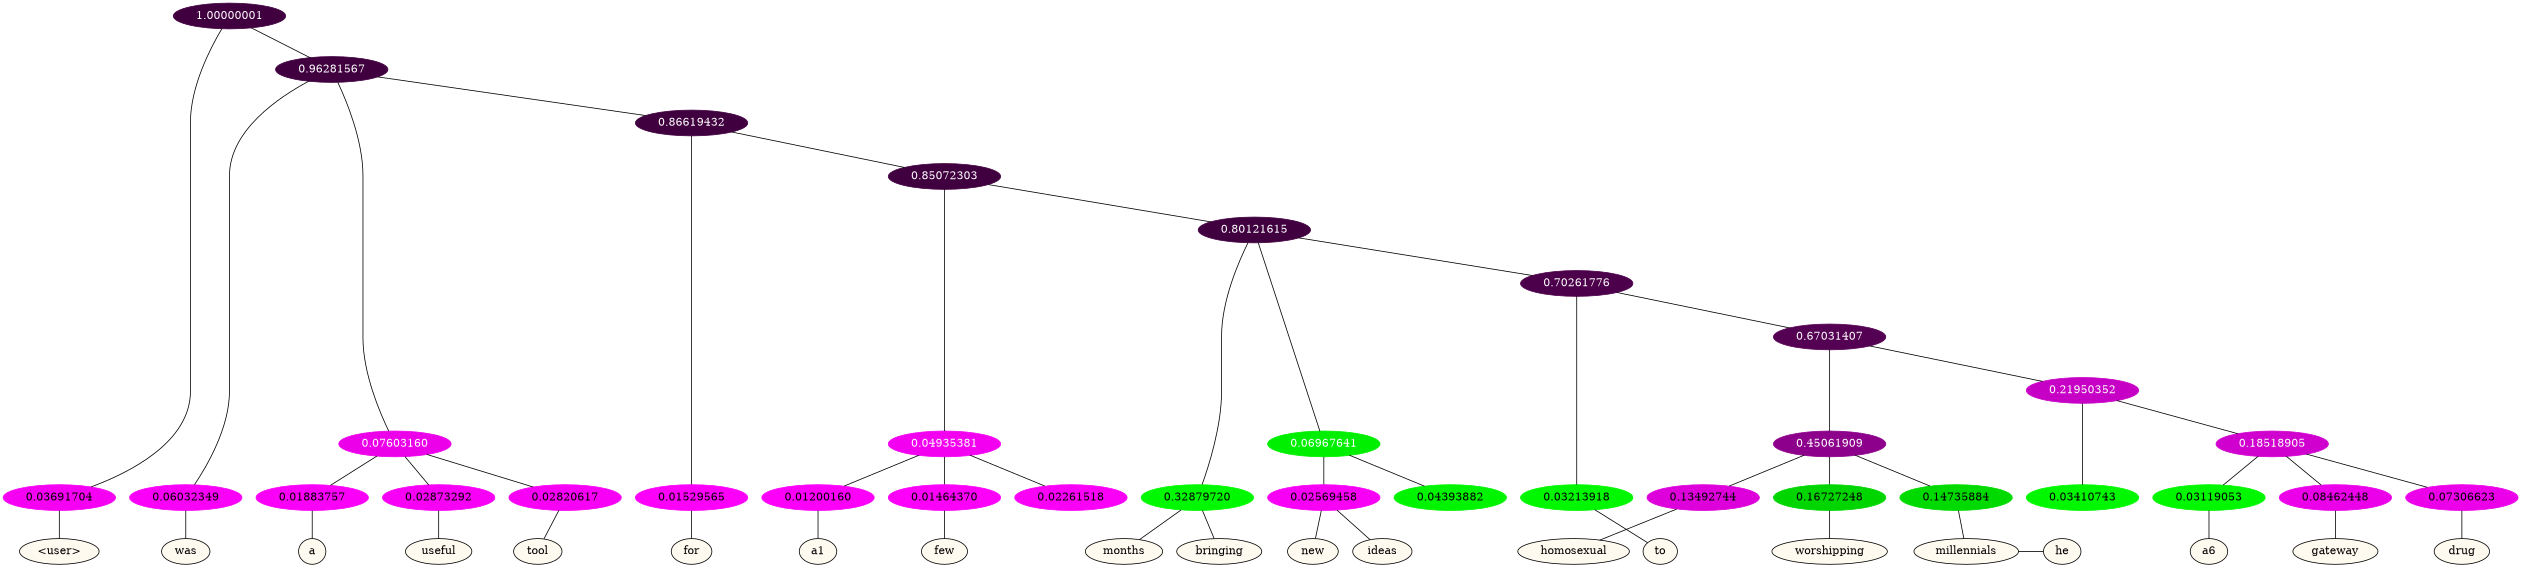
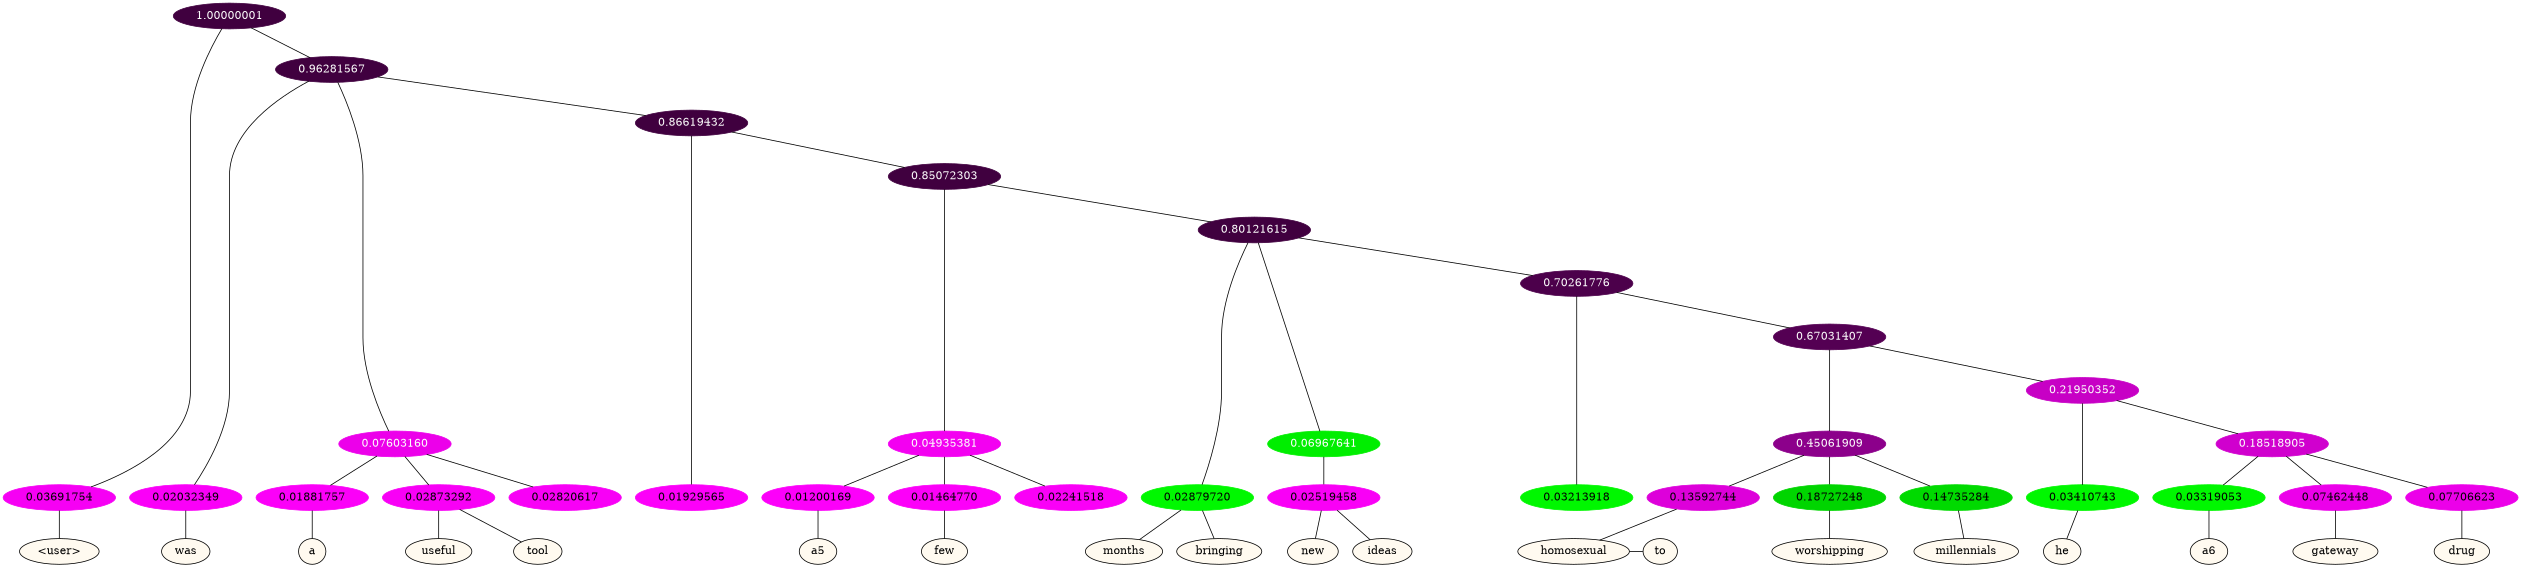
node "0.03691704": label "0.03691704" -> "0.03691754"
node "0.06032349": label "0.06032349" -> "0.02032349"
node "0.01883757": label "0.01883757" -> "0.01881757"
node "0.01529565": label "0.01529565" -> "0.01929565"
node "0.01200160": label "0.01200160" -> "0.01200169"
node "0.01464370": label "0.01464370" -> "0.01464770"
node "0.02261518": label "0.02261518" -> "0.02241518"
node "0.32879720": label "0.32879720" -> "0.02879720"
node "0.02569458": label "0.02569458" -> "0.02519458"
node "0.04393882": removed
node "0.13492744": label "0.13492744" -> "0.13592744"
node "0.16727248": label "0.16727248" -> "0.18727248"
node "0.14735884": label "0.14735884" -> "0.14735284"
node "0.03119053": label "0.03119053" -> "0.03319053"
node "0.08462448": label "0.08462448" -> "0.07462448"
node "0.07306623": label "0.07306623" -> "0.07706623"
edge "0.02820617" -- "tool": now "0.02873292" -- "tool"
edge "0.03213918" -- "to": now "homosexual" -- "to"
node "for": removed
node "a1": label "a1" -> "a5"
edge "millennials" -- "he": now "0.03410743" -- "he"
